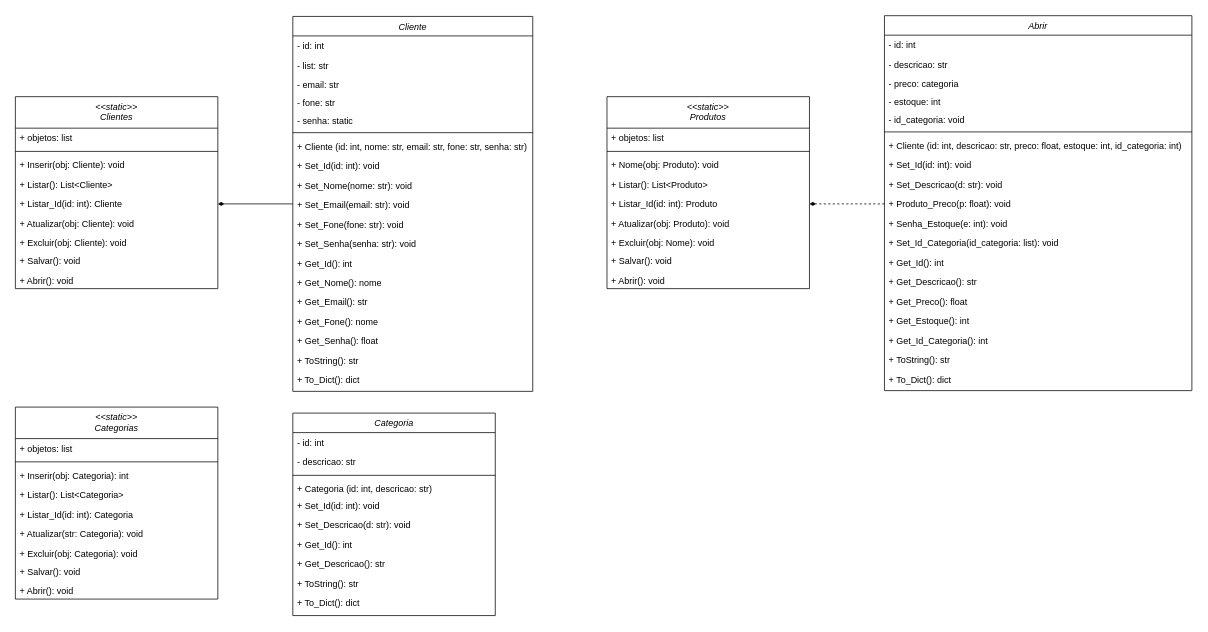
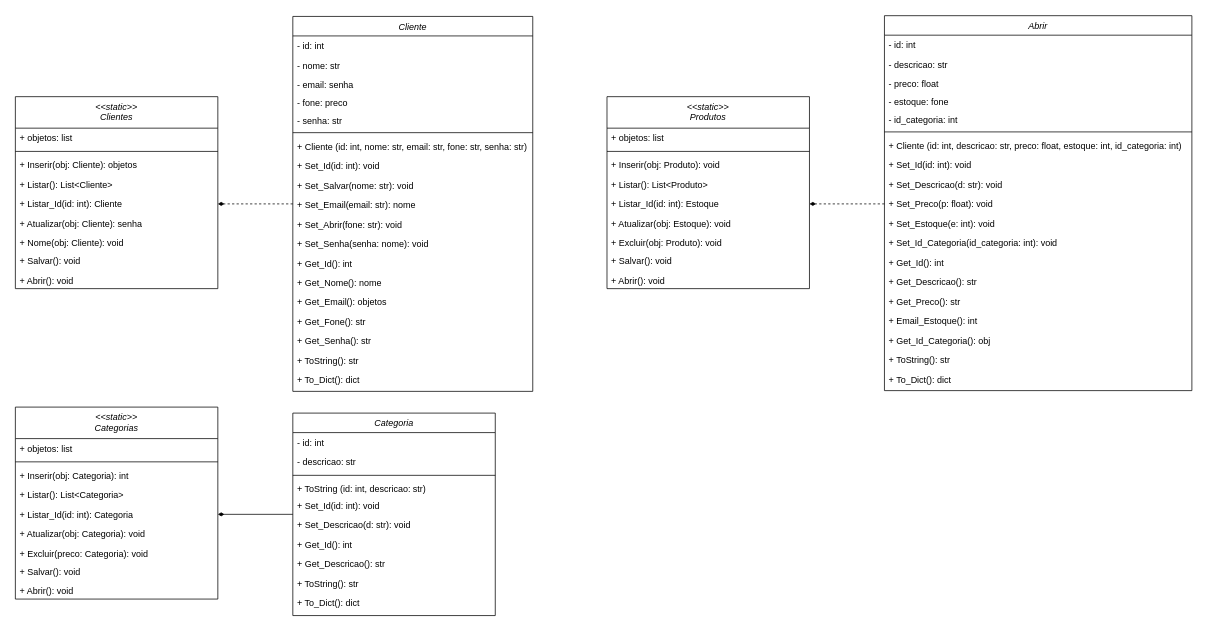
node "- list: str": label "- list: str" -> "- nome: str"
node "- preco: categoria": label "- preco: categoria" -> "- preco: float"
node "- email: str": label "- email: str" -> "- email: senha"
node "- estoque: int": label "- estoque: int" -> "- estoque: fone"
node "- fone: str": label "- fone: str" -> "- fone: preco"
node "- id_categoria: void": label "- id_categoria: void" -> "- id_categoria: int"
node "- senha: static": label "- senha: static" -> "- senha: str"
node "+ Inserir(obj: Cliente): void": label "+ Inserir(obj: Cliente): void" -> "+ Inserir(obj: Cliente): objetos"
node "+ Nome(obj: Produto): void": label "+ Nome(obj: Produto): void" -> "+ Inserir(obj: Produto): void"
node "+ Set_Nome(nome: str): void": label "+ Set_Nome(nome: str): void" -> "+ Set_Salvar(nome: str): void"
edge "Cliente" -> "+ Listar_Id(id: int): Cliente": style solid -> dashed
node "+ Listar_Id(id: int): Produto": label "+ Listar_Id(id: int): Produto" -> "+ Listar_Id(id: int): Estoque"
node "+ Produto_Preco(p: float): void": label "+ Produto_Preco(p: float): void" -> "+ Set_Preco(p: float): void"
node "+ Set_Email(email: str): void": label "+ Set_Email(email: str): void" -> "+ Set_Email(email: str): nome"
node "+ Atualizar(obj: Cliente): void": label "+ Atualizar(obj: Cliente): void" -> "+ Atualizar(obj: Cliente): senha"
node "+ Set_Fone(fone: str): void": label "+ Set_Fone(fone: str): void" -> "+ Set_Abrir(fone: str): void"
node "+ Atualizar(obj: Produto): void": label "+ Atualizar(obj: Produto): void" -> "+ Atualizar(obj: Estoque): void"
node "+ Senha_Estoque(e: int): void": label "+ Senha_Estoque(e: int): void" -> "+ Set_Estoque(e: int): void"
node "+ Excluir(obj: Cliente): void": label "+ Excluir(obj: Cliente): void" -> "+ Nome(obj: Cliente): void"
node "+ Excluir(obj: Nome): void": label "+ Excluir(obj: Nome): void" -> "+ Excluir(obj: Produto): void"
node "+ Set_Id_Categoria(id_categoria: list): void": label "+ Set_Id_Categoria(id_categoria: list): void" -> "+ Set_Id_Categoria(id_categoria: int): void"
node "+ Set_Senha(senha: str): void": label "+ Set_Senha(senha: str): void" -> "+ Set_Senha(senha: nome): void"
node "+ Get_Email(): str": label "+ Get_Email(): str" -> "+ Get_Email(): objetos"
node "+ Get_Preco(): float": label "+ Get_Preco(): float" -> "+ Get_Preco(): str"
node "+ Get_Estoque(): int": label "+ Get_Estoque(): int" -> "+ Email_Estoque(): int"
node "+ Get_Fone(): nome": label "+ Get_Fone(): nome" -> "+ Get_Fone(): str"
node "+ Get_Senha(): float": label "+ Get_Senha(): float" -> "+ Get_Senha(): str"
node "+ Get_Id_Categoria(): int": label "+ Get_Id_Categoria(): int" -> "+ Get_Id_Categoria(): obj"
node "+ Categoria (id: int, descricao: str)": label "+ Categoria (id: int, descricao: str)" -> "+ ToString (id: int, descricao: str)"
edge "Categoria" -> "+ Listar_Id(id: int): Categoria": added
node "+ Atualizar(str: Categoria): void": label "+ Atualizar(str: Categoria): void" -> "+ Atualizar(obj: Categoria): void"
node "+ Excluir(obj: Categoria): void": label "+ Excluir(obj: Categoria): void" -> "+ Excluir(preco: Categoria): void"
